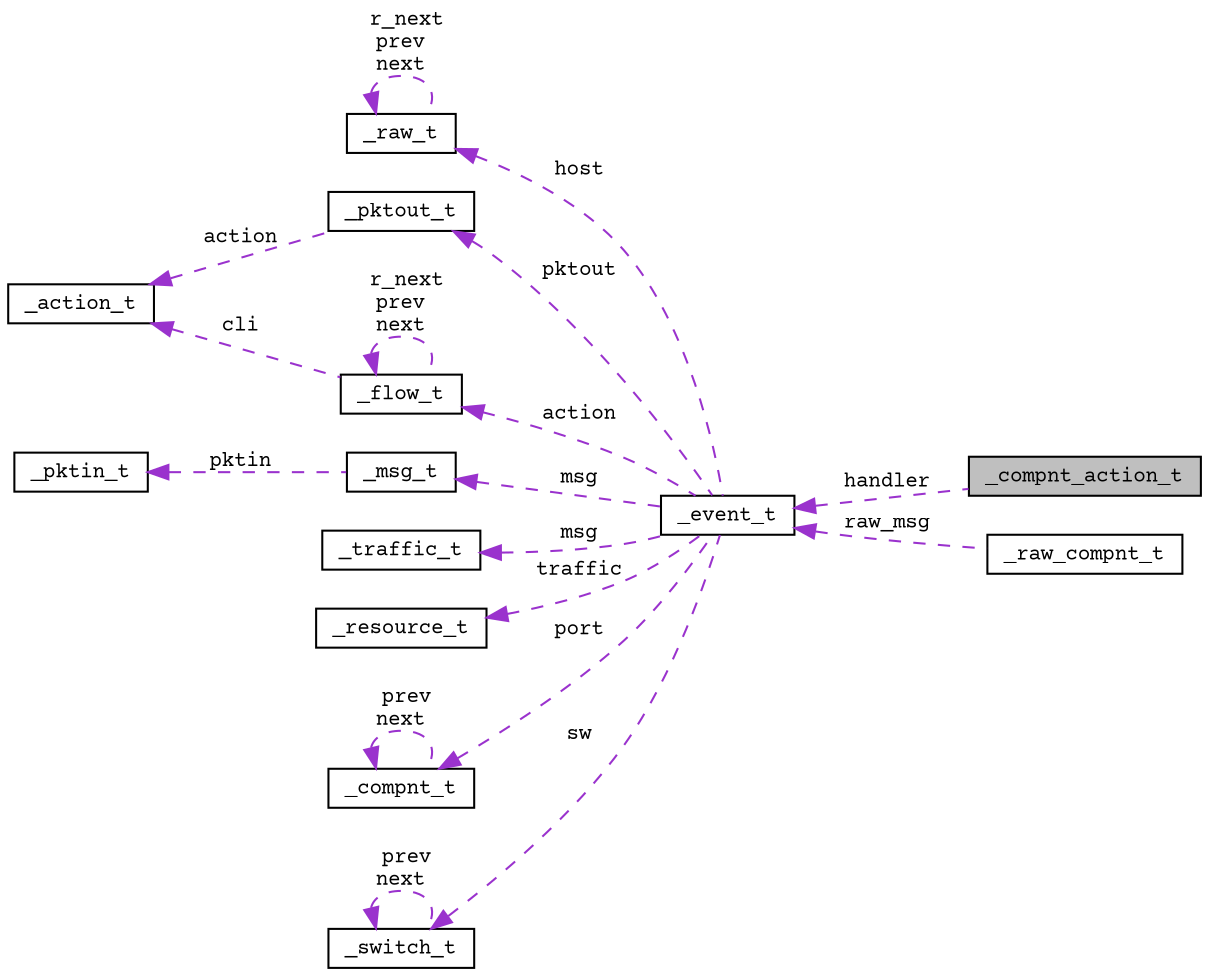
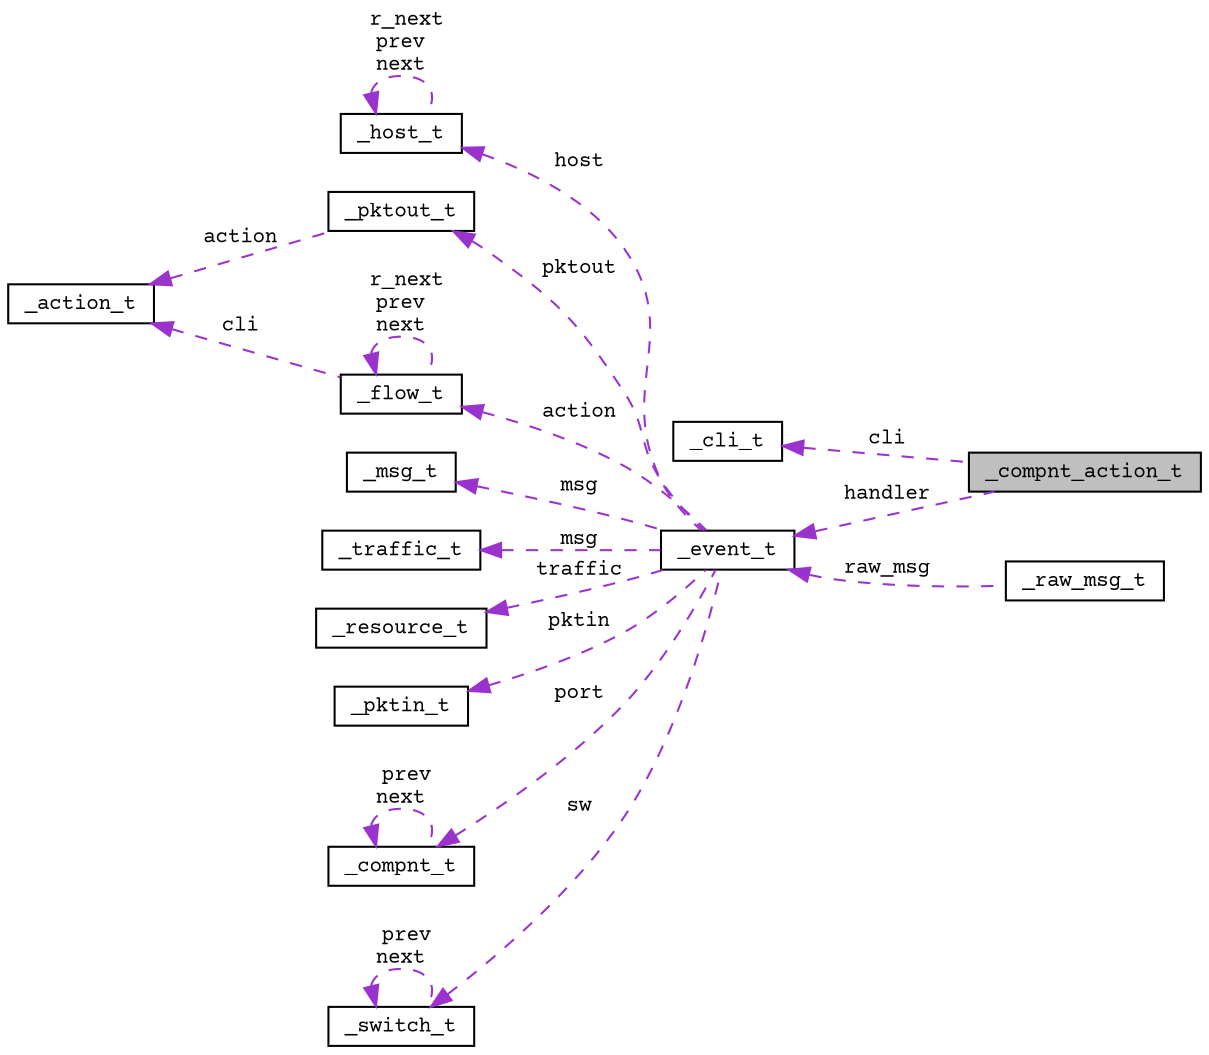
node "_raw_t": label "_raw_t" -> "_host_t"
node "_cli_t": added
edge "_msg_t" -> "_pktin_t": now "_event_t" -> "_pktin_t"
node "_raw_compnt_t": label "_raw_compnt_t" -> "_raw_msg_t"
